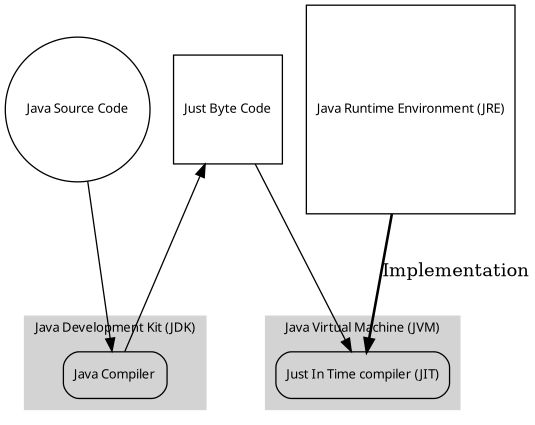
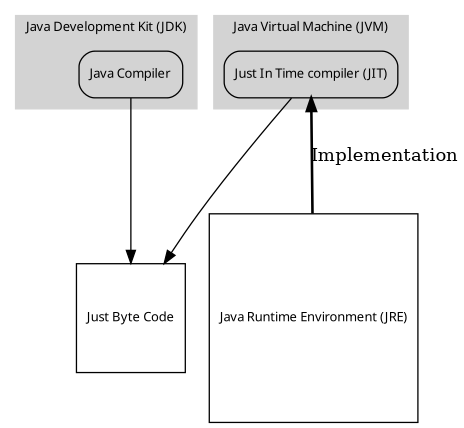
node "Java Source Code": removed
edge "Just Byte Code" -> "Just In Time compiler (JIT)": reversed
